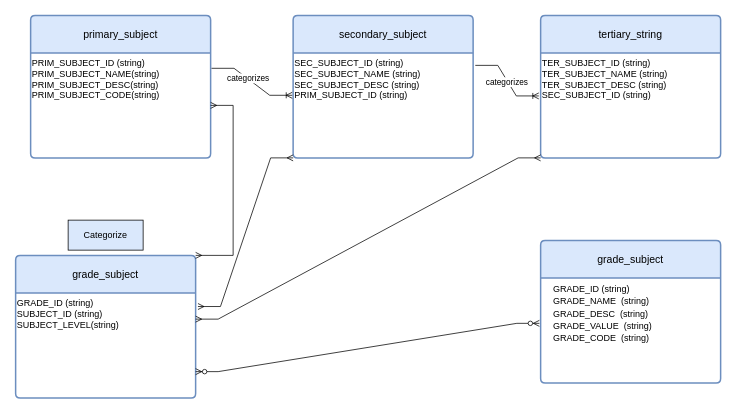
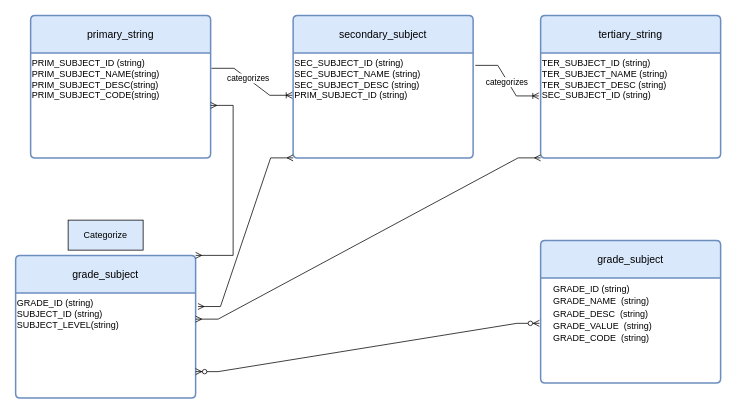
node "primary_subject": label "primary_subject" -> "primary_string"
